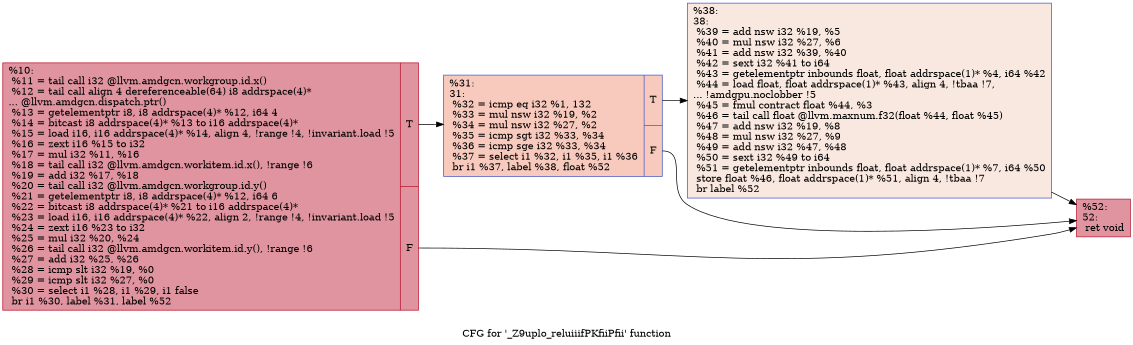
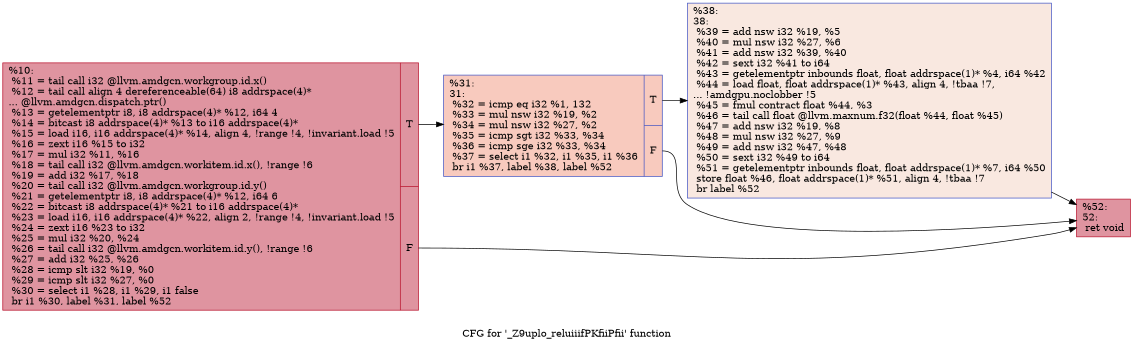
node "%31:": text "br i1 %37, label %38, float %52" -> "br i1 %37, label %38, label %52"
